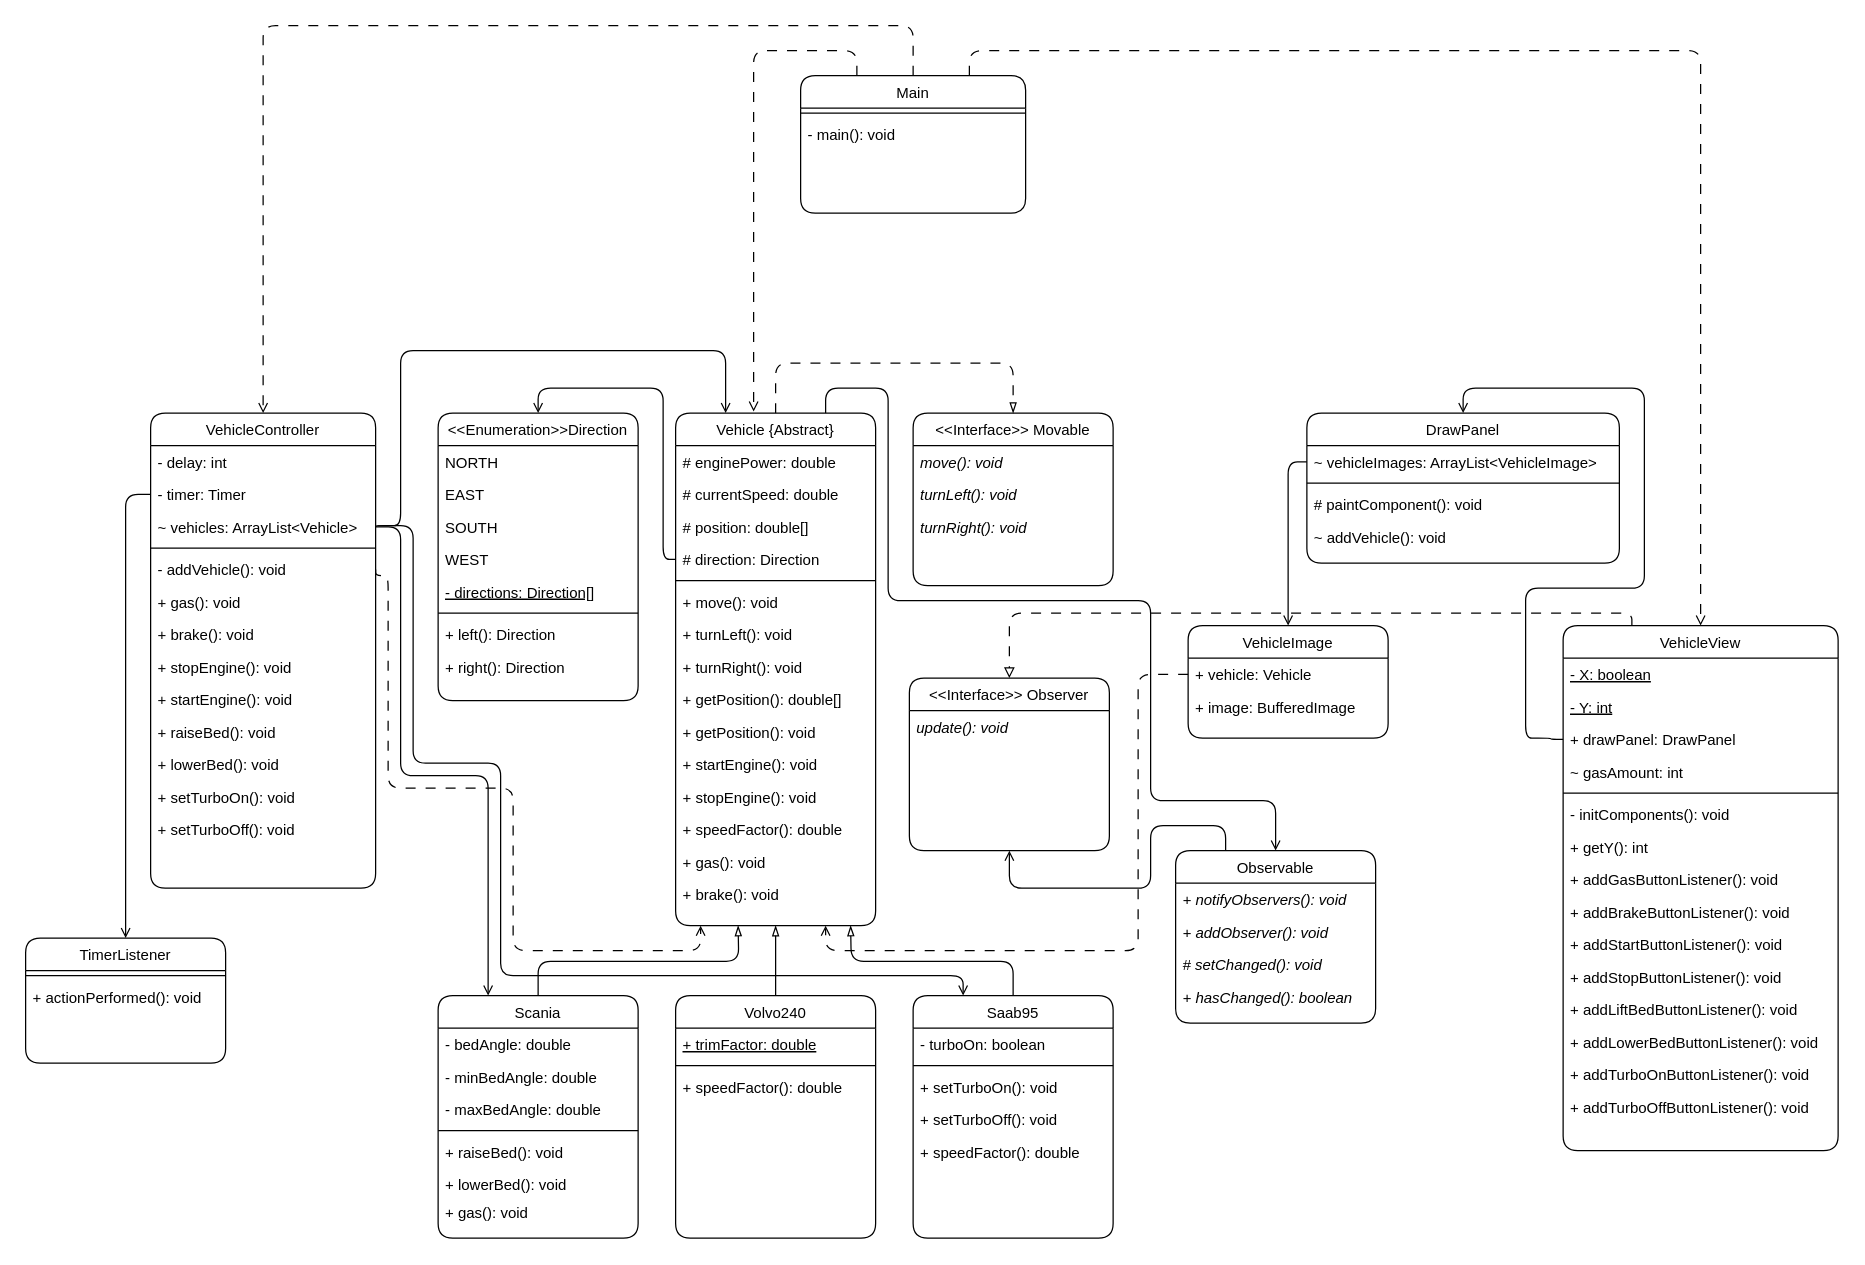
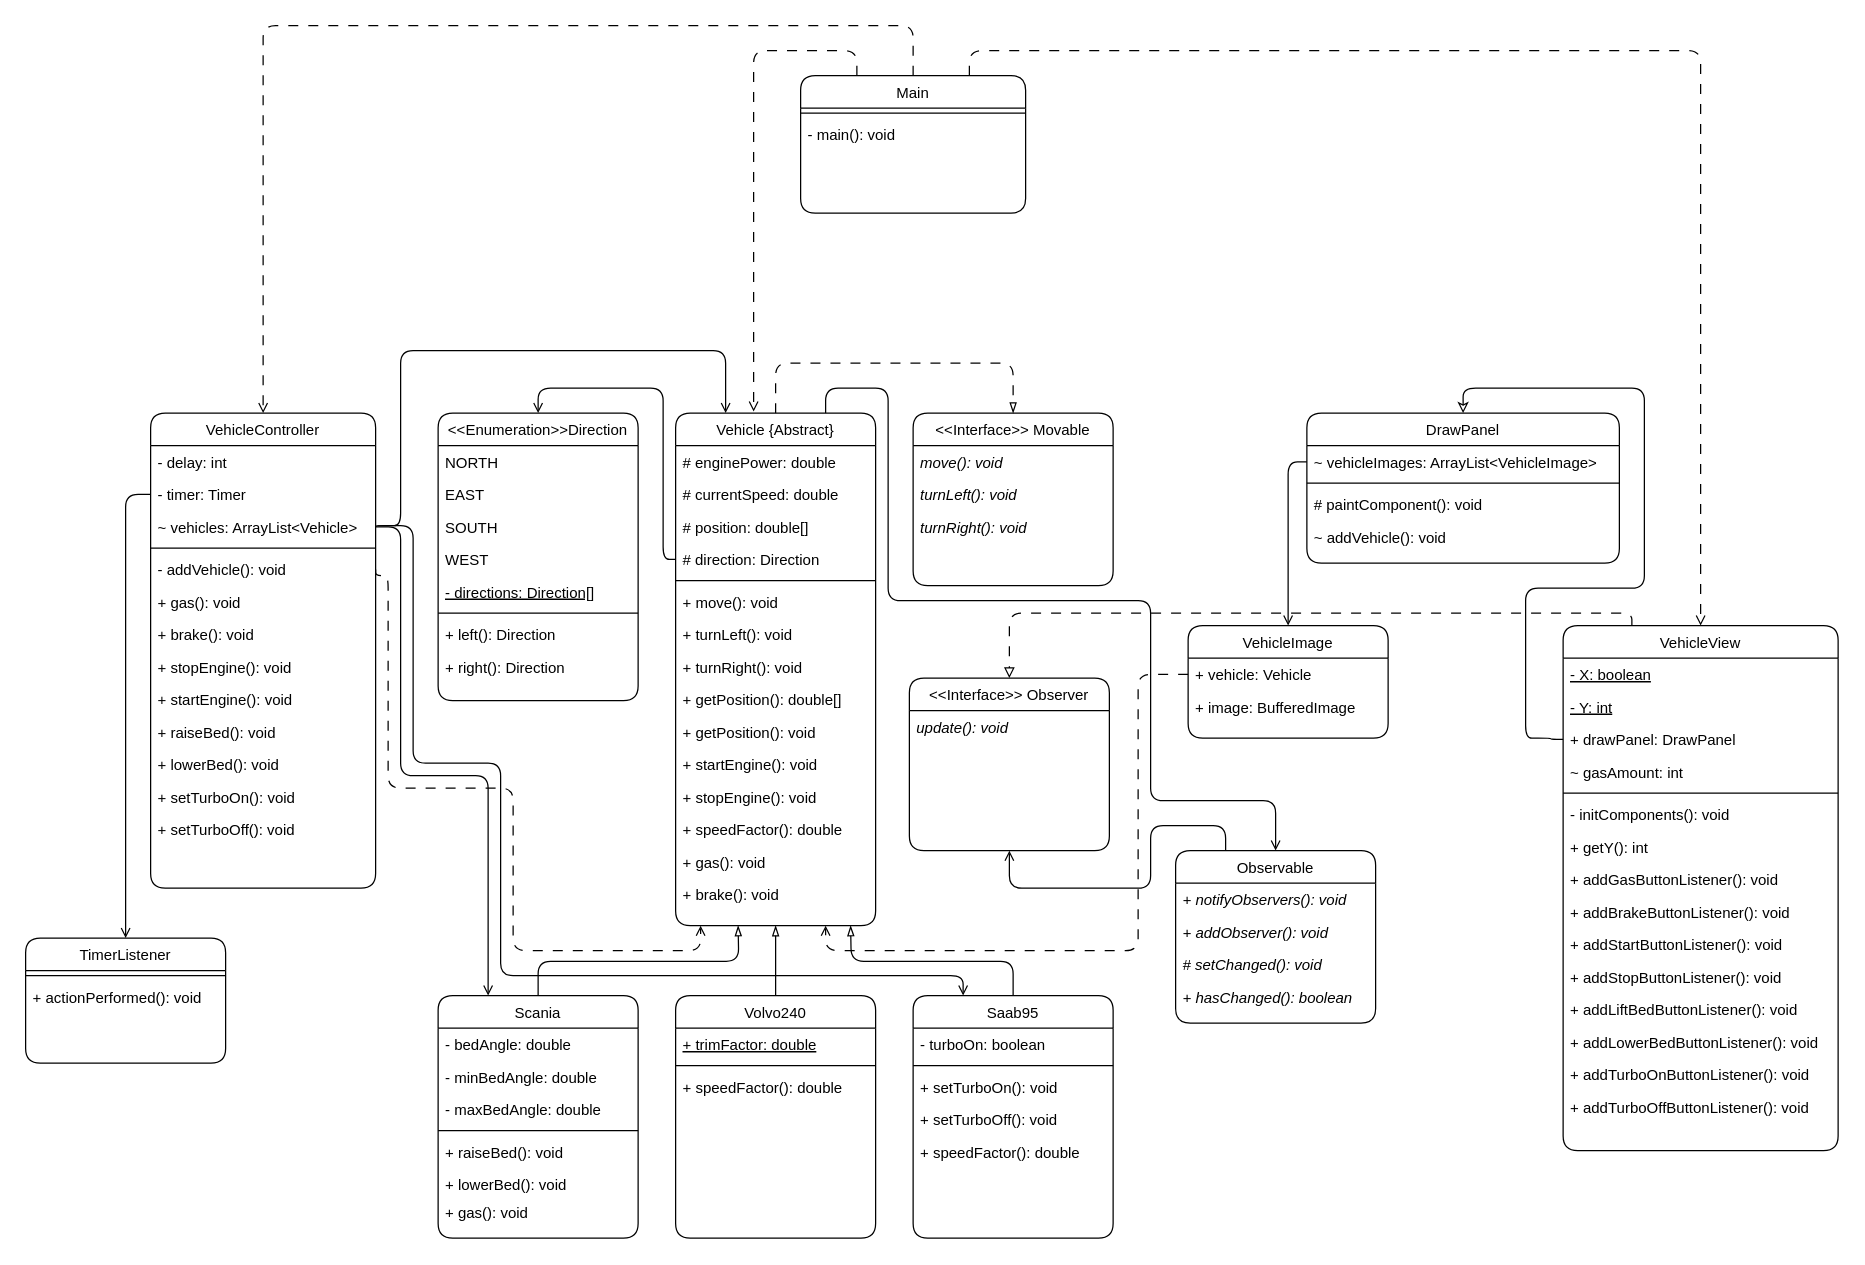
edge "+ drawPanel: DrawPanel" -> "DrawPanel": arrowhead open -> classic
